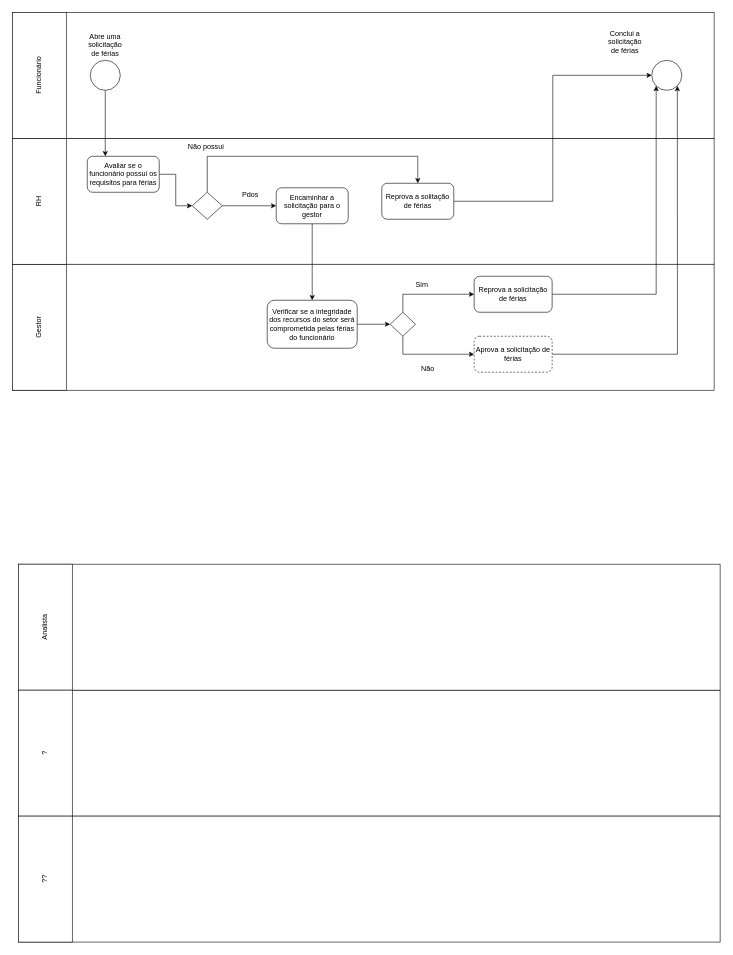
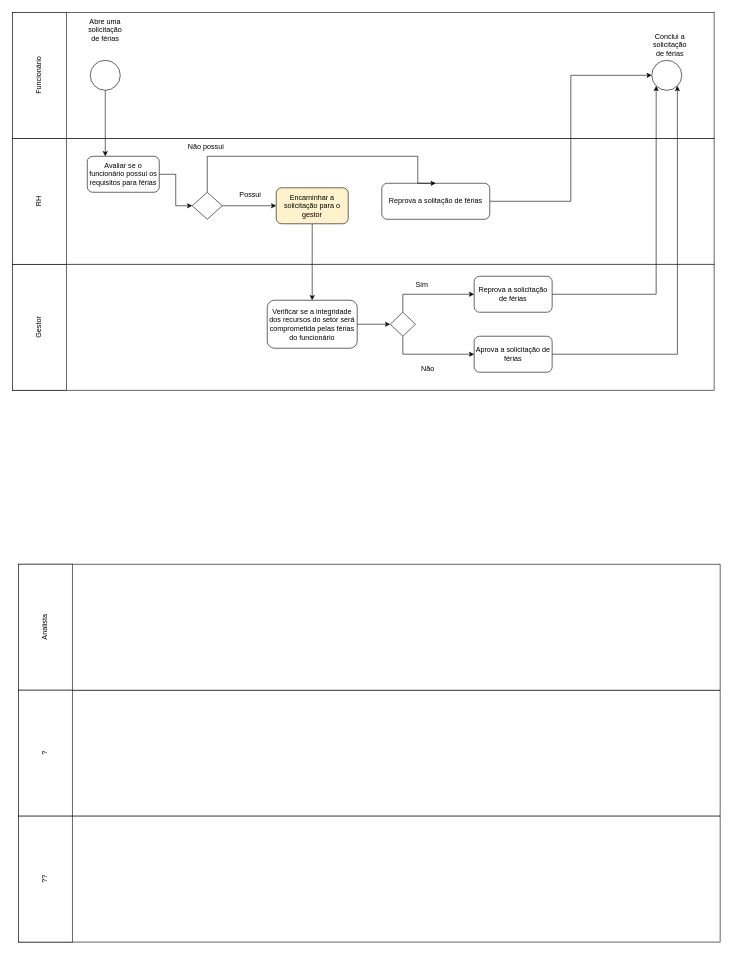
node "Conclui a solicitação de férias": moved (625, 42) -> (670, 45)
node "Abre uma solicitação de férias": moved (105, 45) -> (105, 30)
node "Pdos": label "Pdos" -> "Possui"
node "Reprova a solitação de férias": size 72x36 -> 108x36
node "Encaminhar a solicitação para o gestor": fillcolor #ffffff -> #fff2cc
node "Aprova a solicitação de férias": style dashed -> solid
